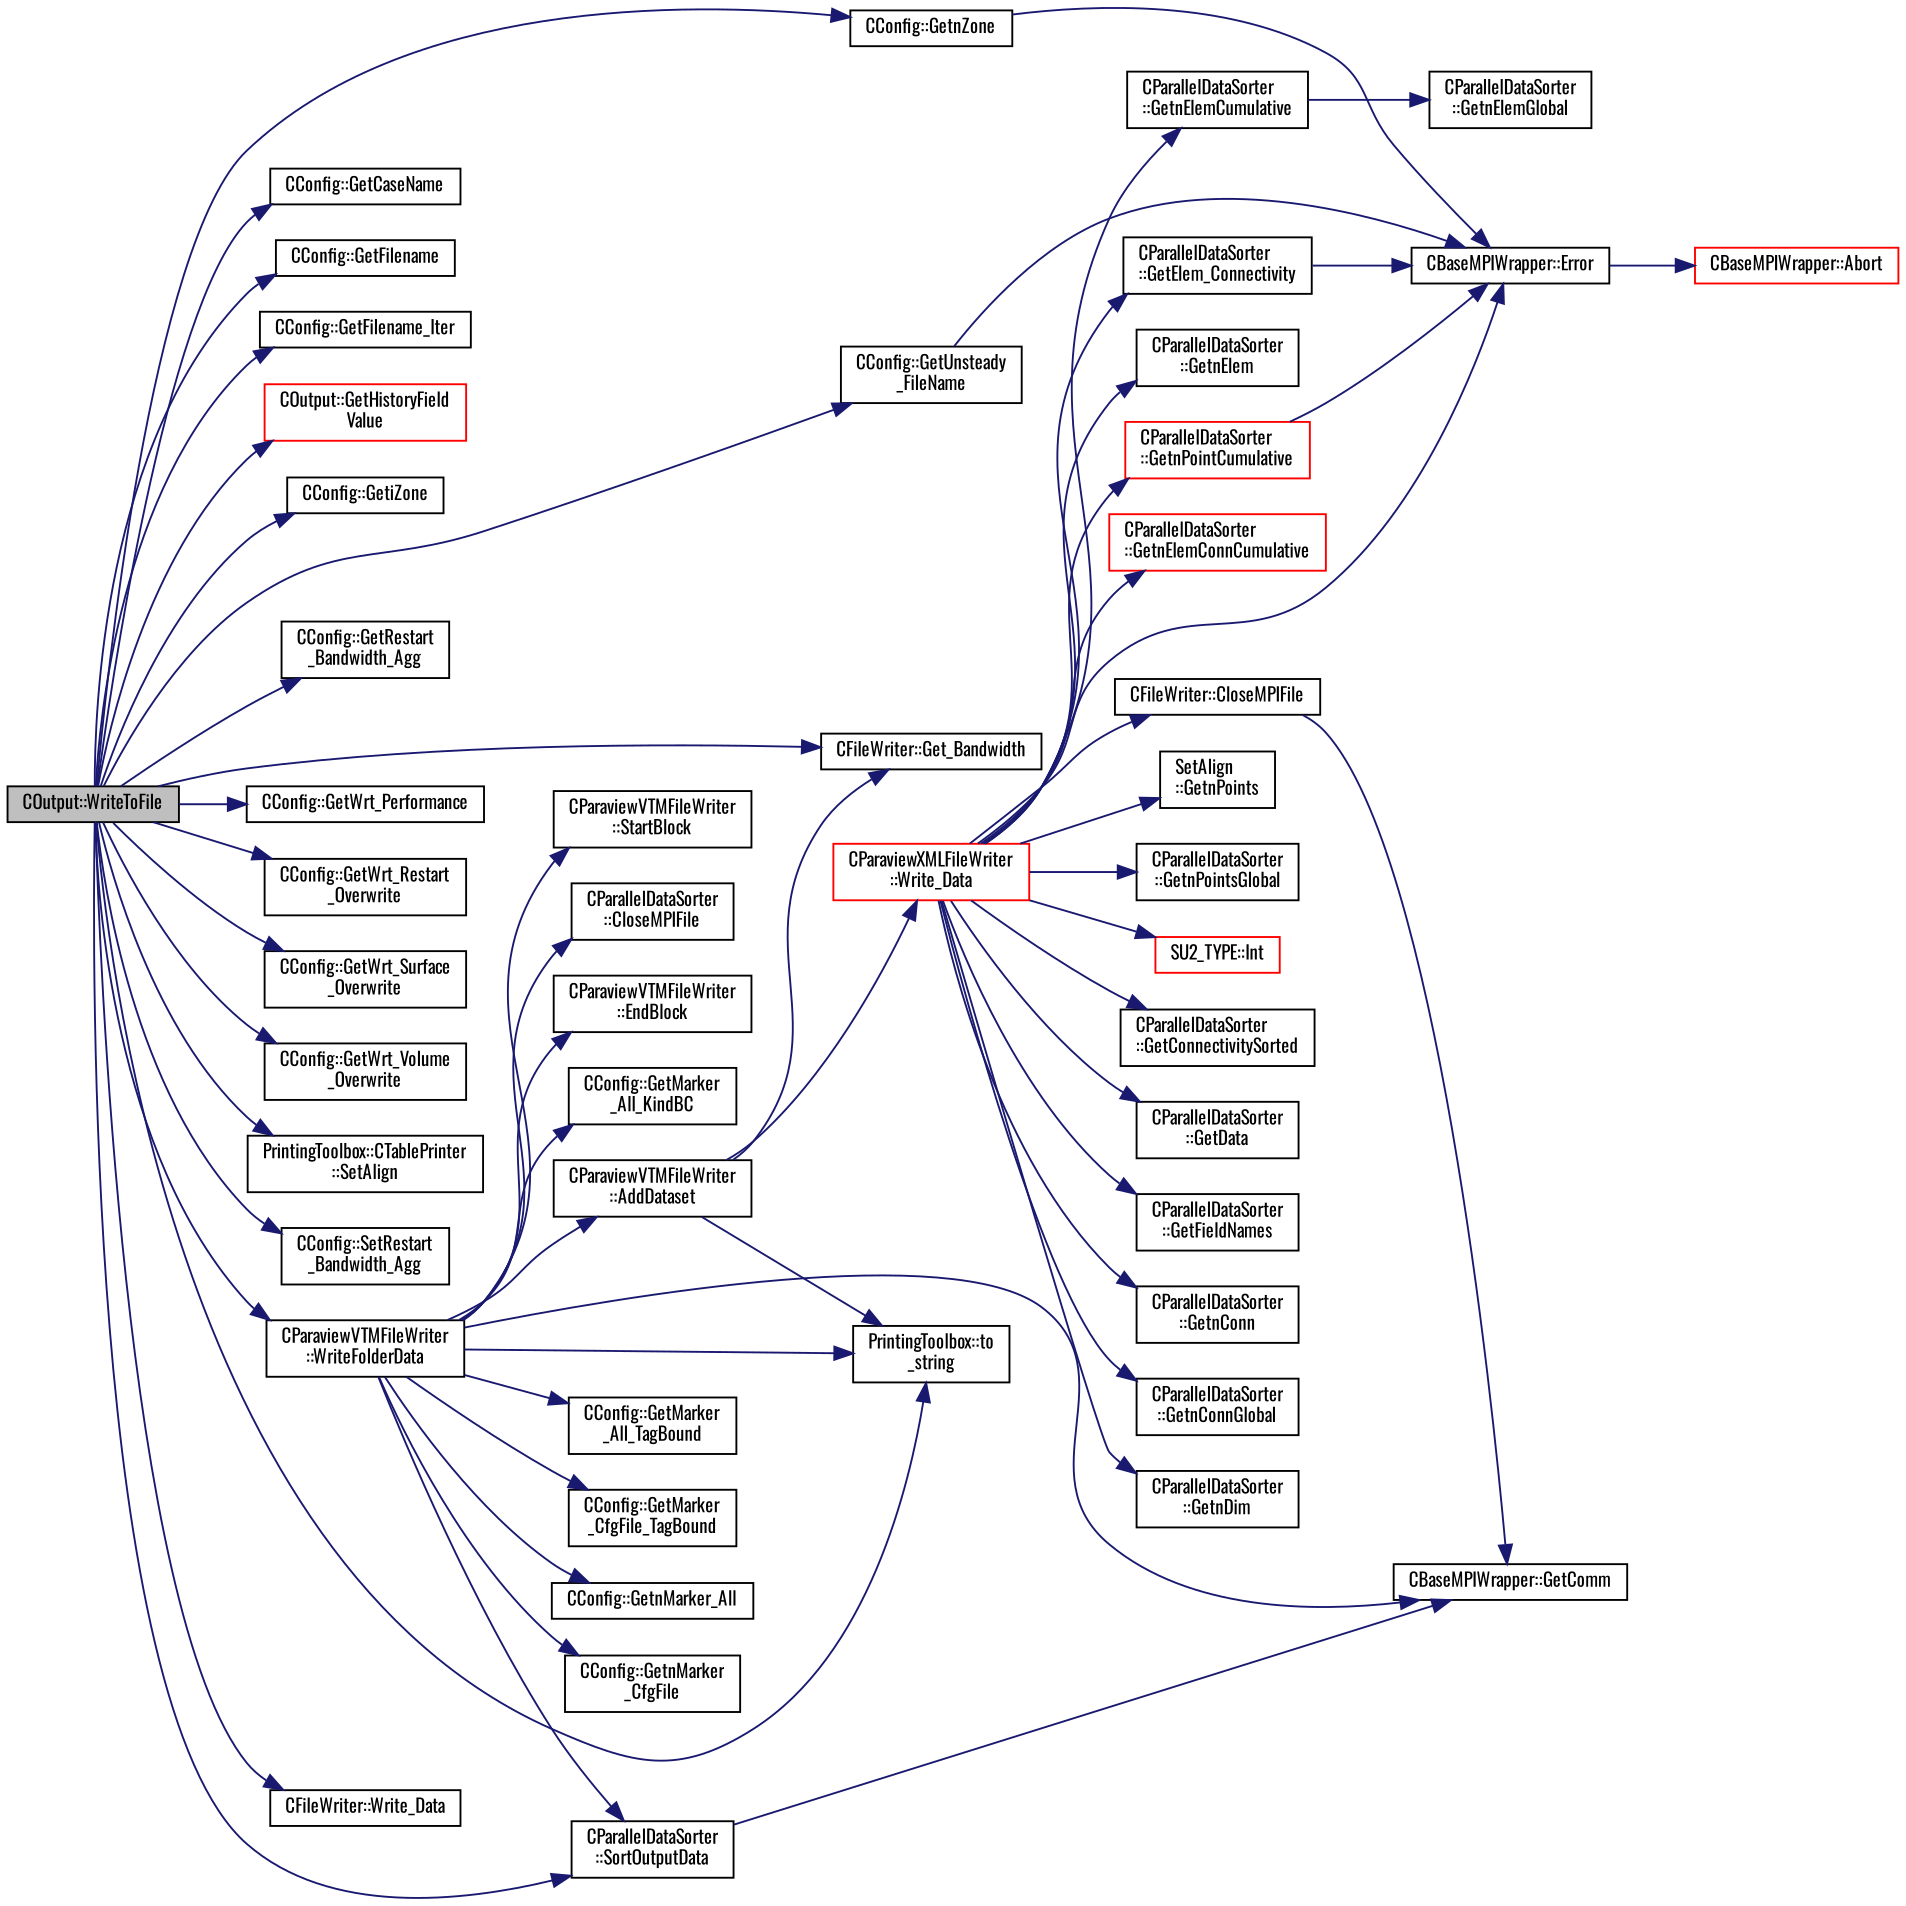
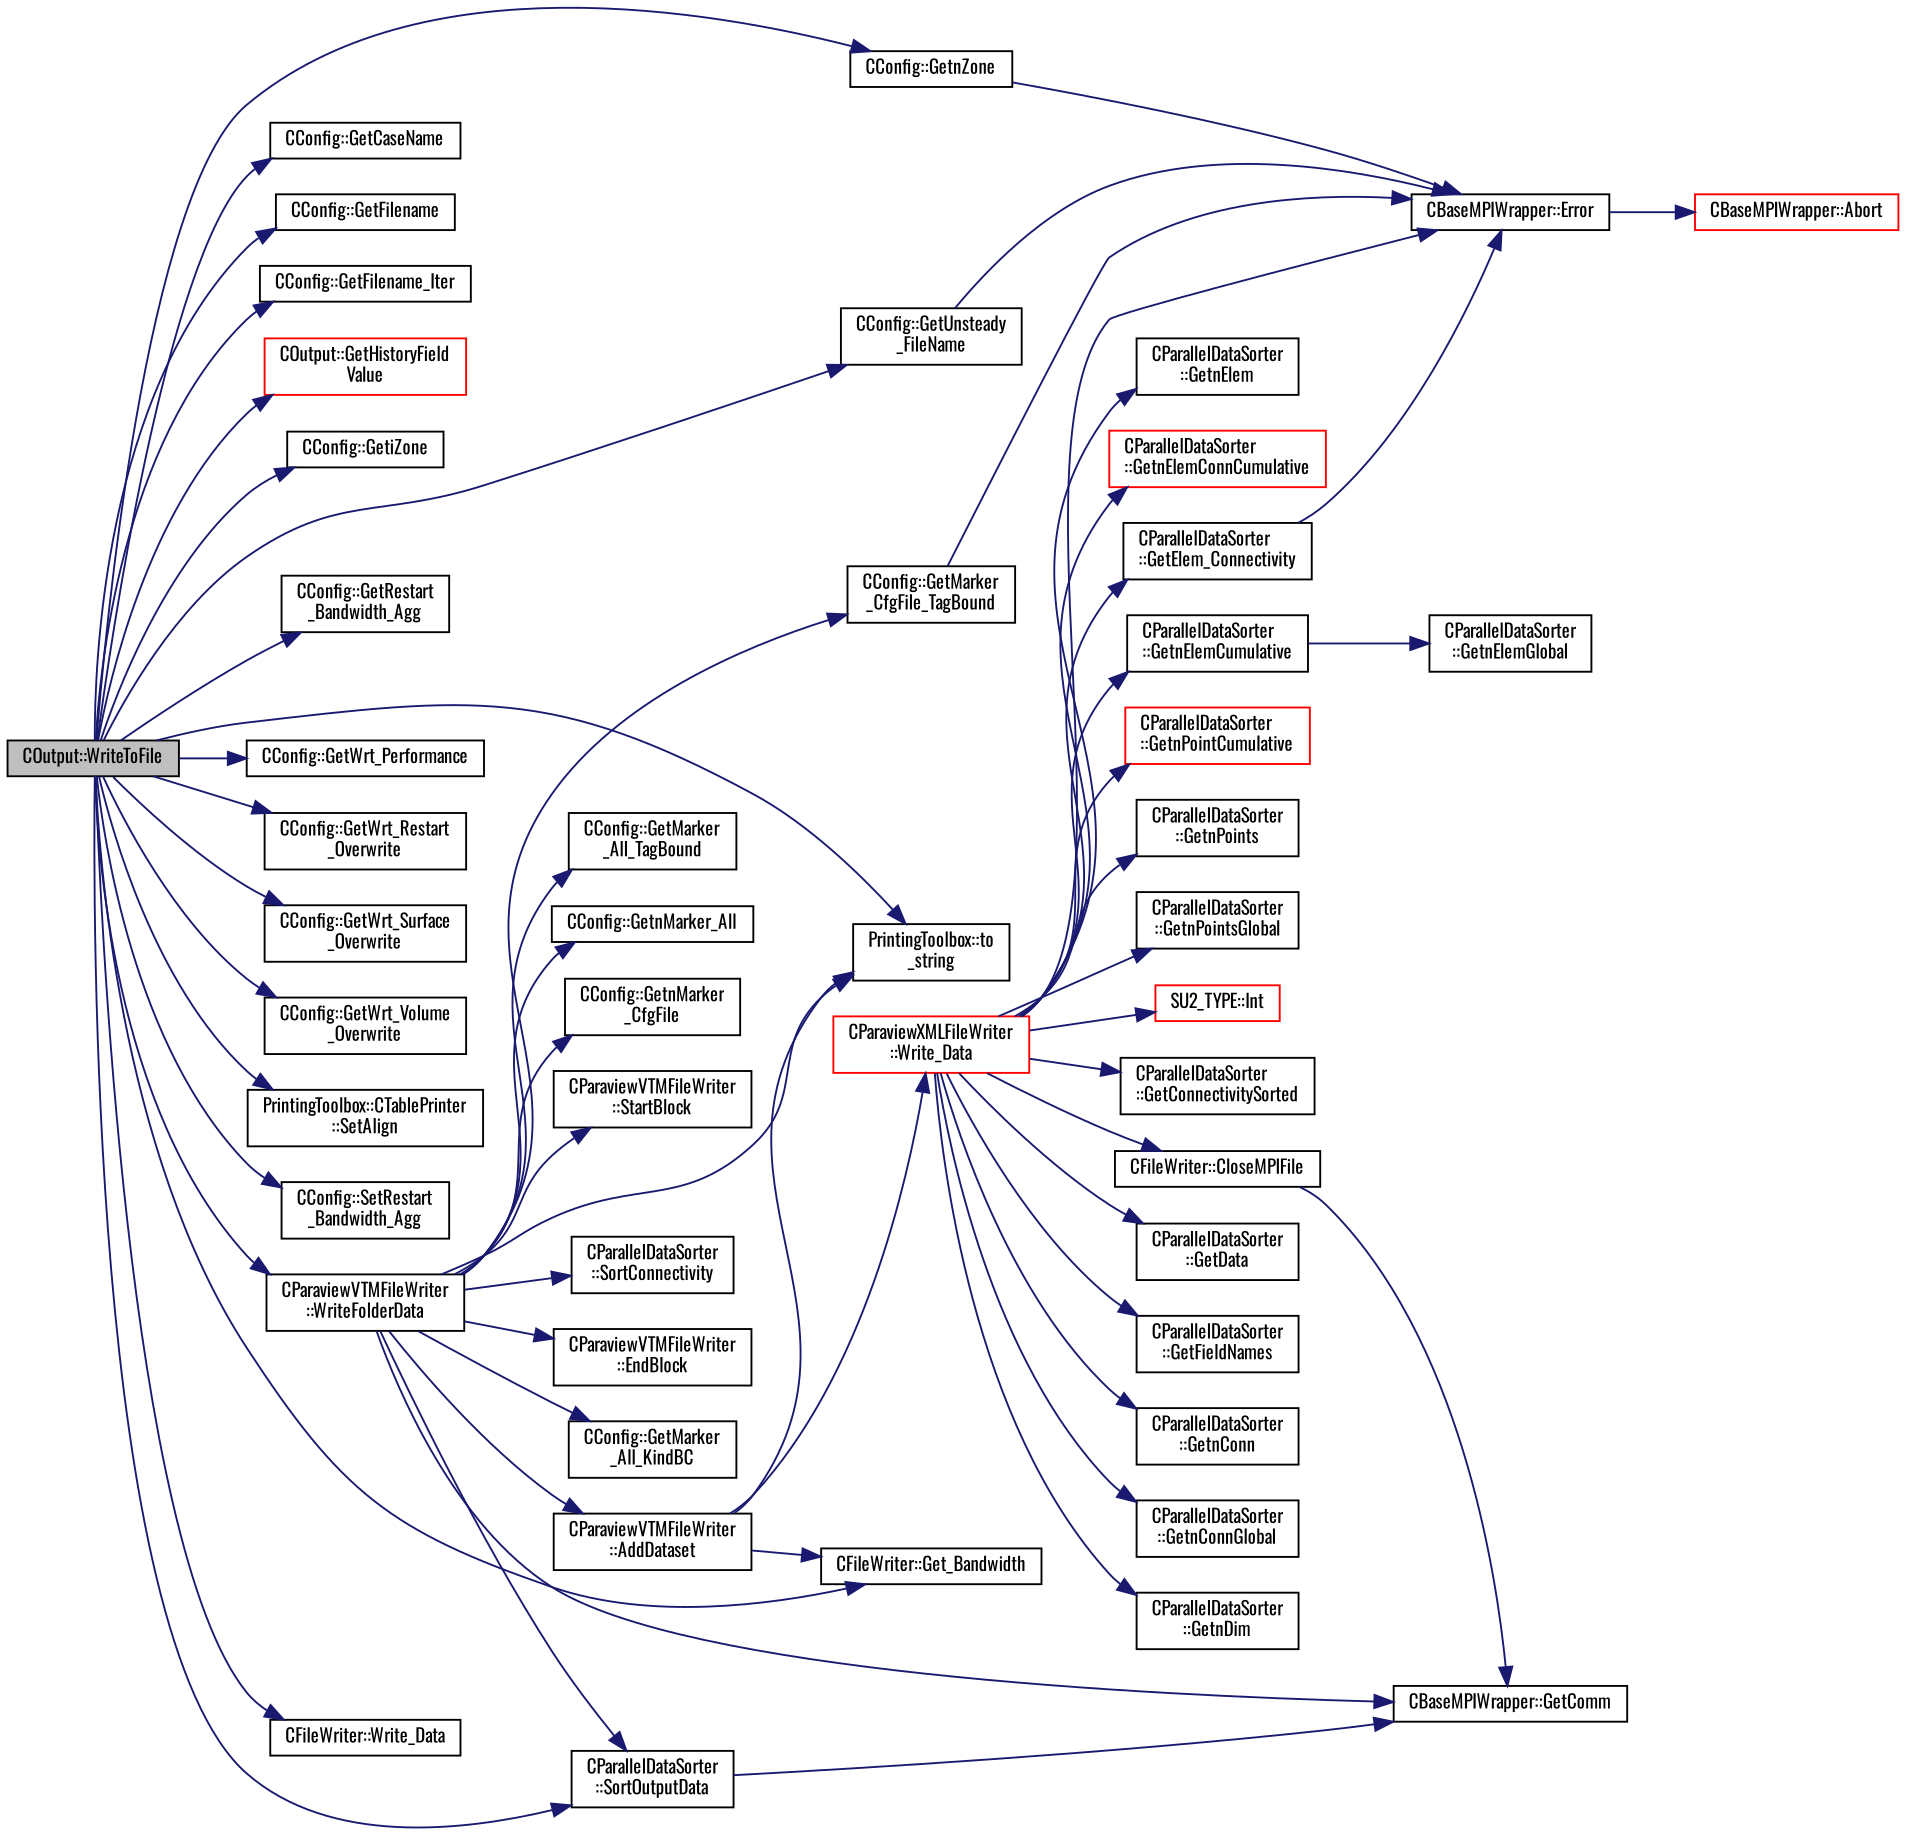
edge "CParallelDataSorter ::GetnPointCumulative" -> "CBaseMPIWrapper::Error": now "CConfig::GetMarker _CfgFile_TagBound" -> "CBaseMPIWrapper::Error"
node "SetAlign ::GetnPoints": label "SetAlign ::GetnPoints" -> "CParallelDataSorter ::GetnPoints"
node "CParallelDataSorter ::CloseMPIFile": label "CParallelDataSorter ::CloseMPIFile" -> "CParallelDataSorter ::SortConnectivity"
